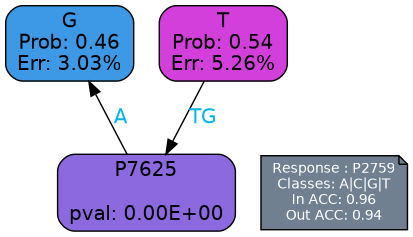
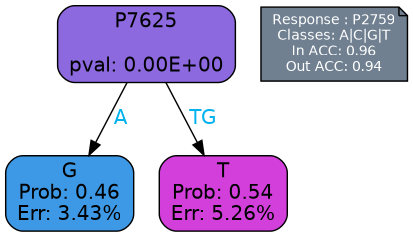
node "G Prob: 0.46 Err: 3.03%": label "G Prob: 0.46 Err: 3.03%" -> "G Prob: 0.46 Err: 3.43%"
edge "T Prob: 0.54 Err: 5.26%" -> "P7625 pval: 0.00E+00": reversed
